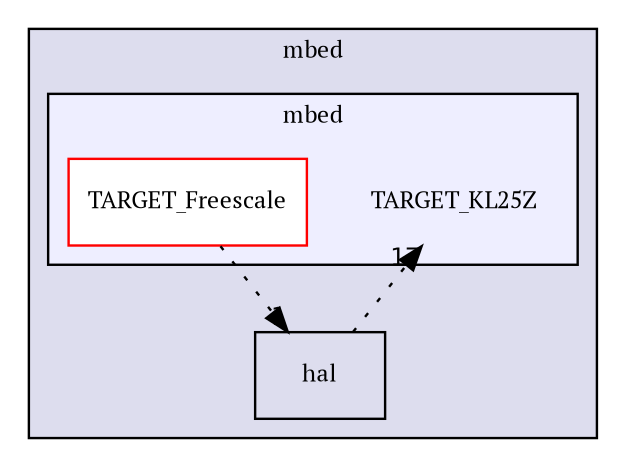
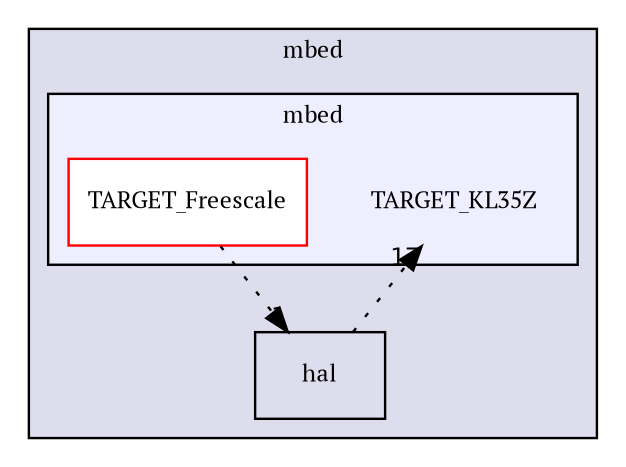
node "TARGET_KL25Z": label "TARGET_KL25Z" -> "TARGET_KL35Z"
